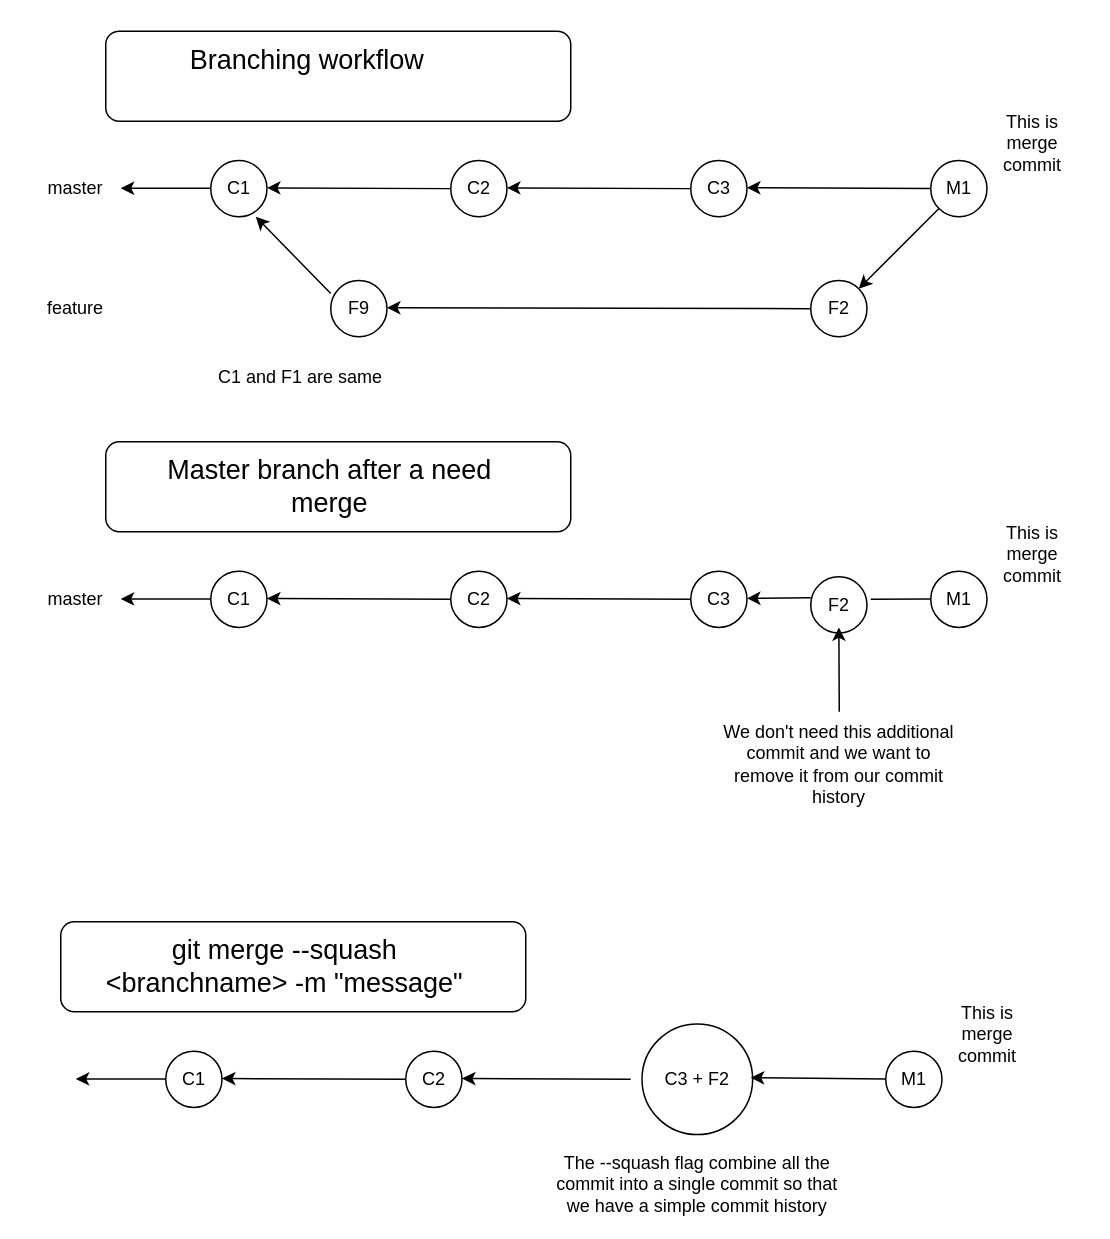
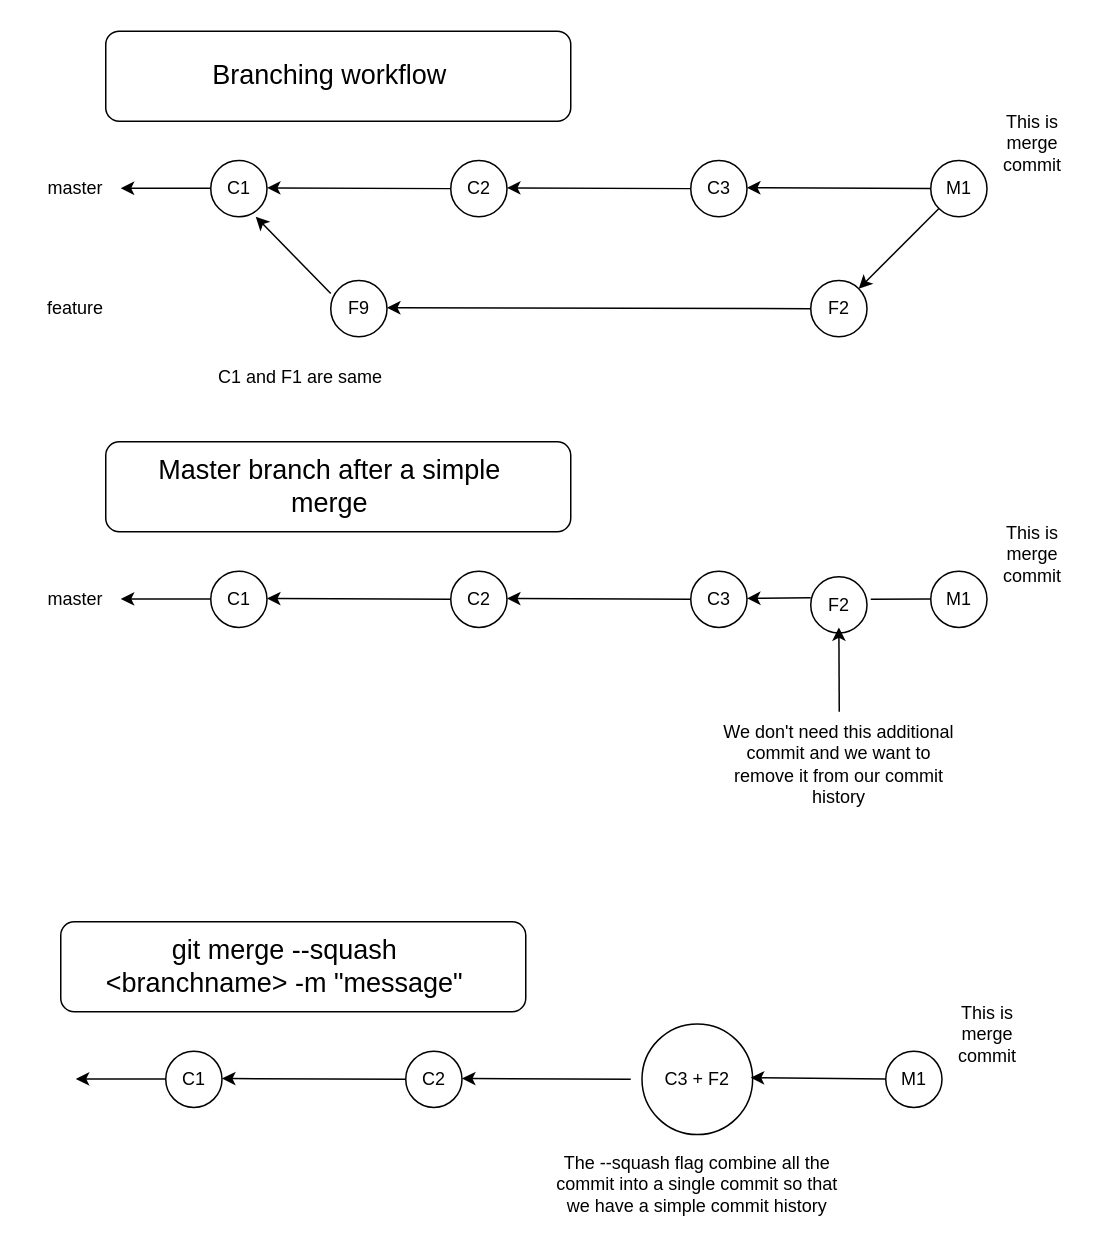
node "Branching workflow": moved (307, 61) -> (330, 76)
node "Master branch after a need merge": label "Master branch after a need merge" -> "Master branch after a simple merge"
